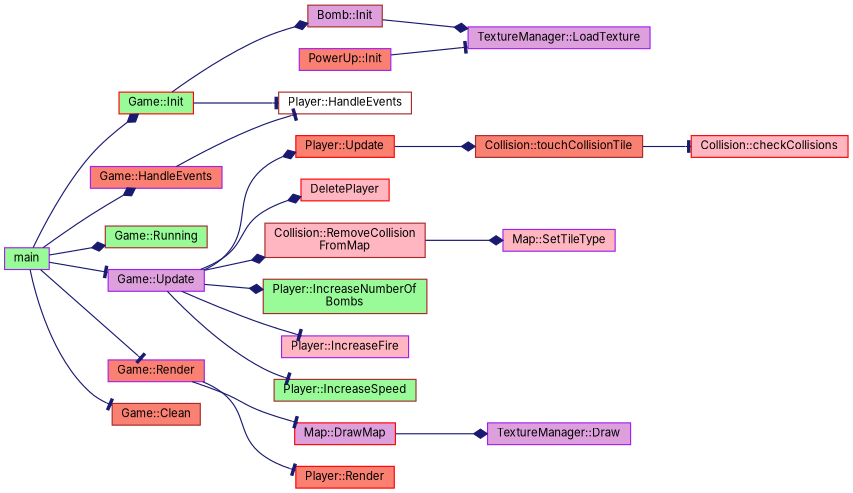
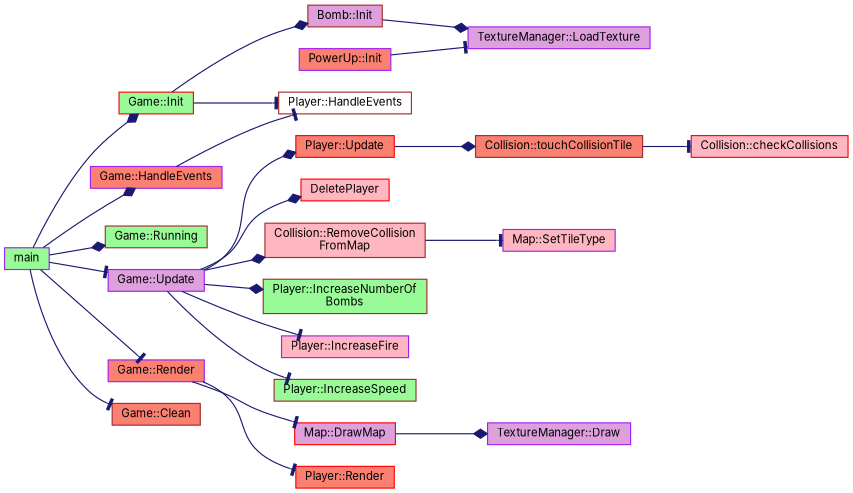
edge "Collision::RemoveCollision FromMap" -> "Map::SetTileType": arrowhead diamond -> tee
